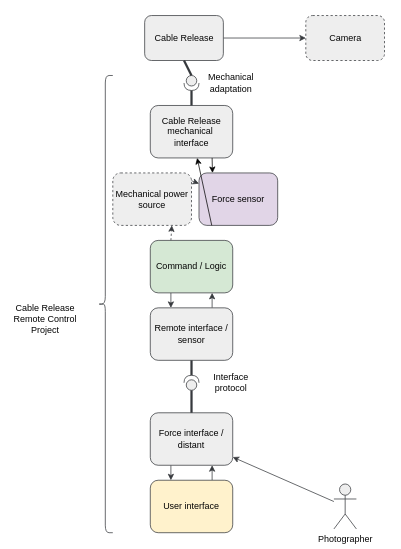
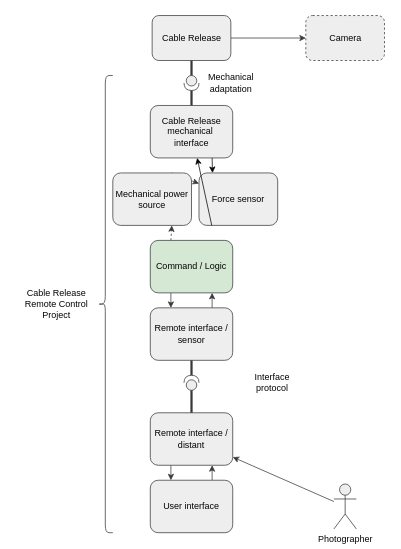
node "Cable Release": moved (184, 38) -> (192, 38)
node "Mechanical power source": style dashed -> solid
node "Force sensor": fillcolor #e1d5e7 -> #eeeeee
node "Cable Release Remote Control Project": moved (45, 319) -> (57, 304)
node "Interface protocol": moved (231, 383) -> (272, 383)
node "Force interface / distant": label "Force interface / distant" -> "Remote interface / distant"
node "User interface": fillcolor #fff2cc -> #eeeeee
